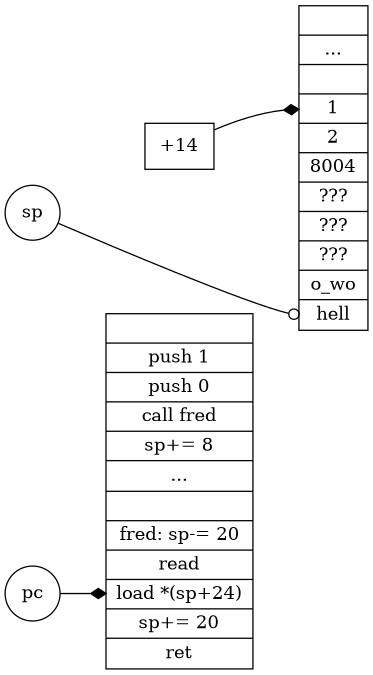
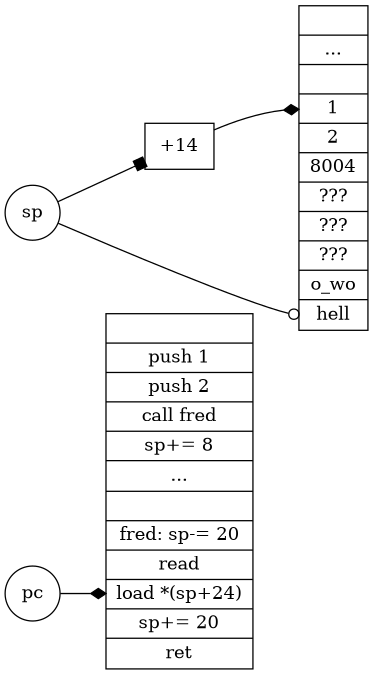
edge "sp" -> "+14": added
node "push 1": text "push 0" -> "push 2"
